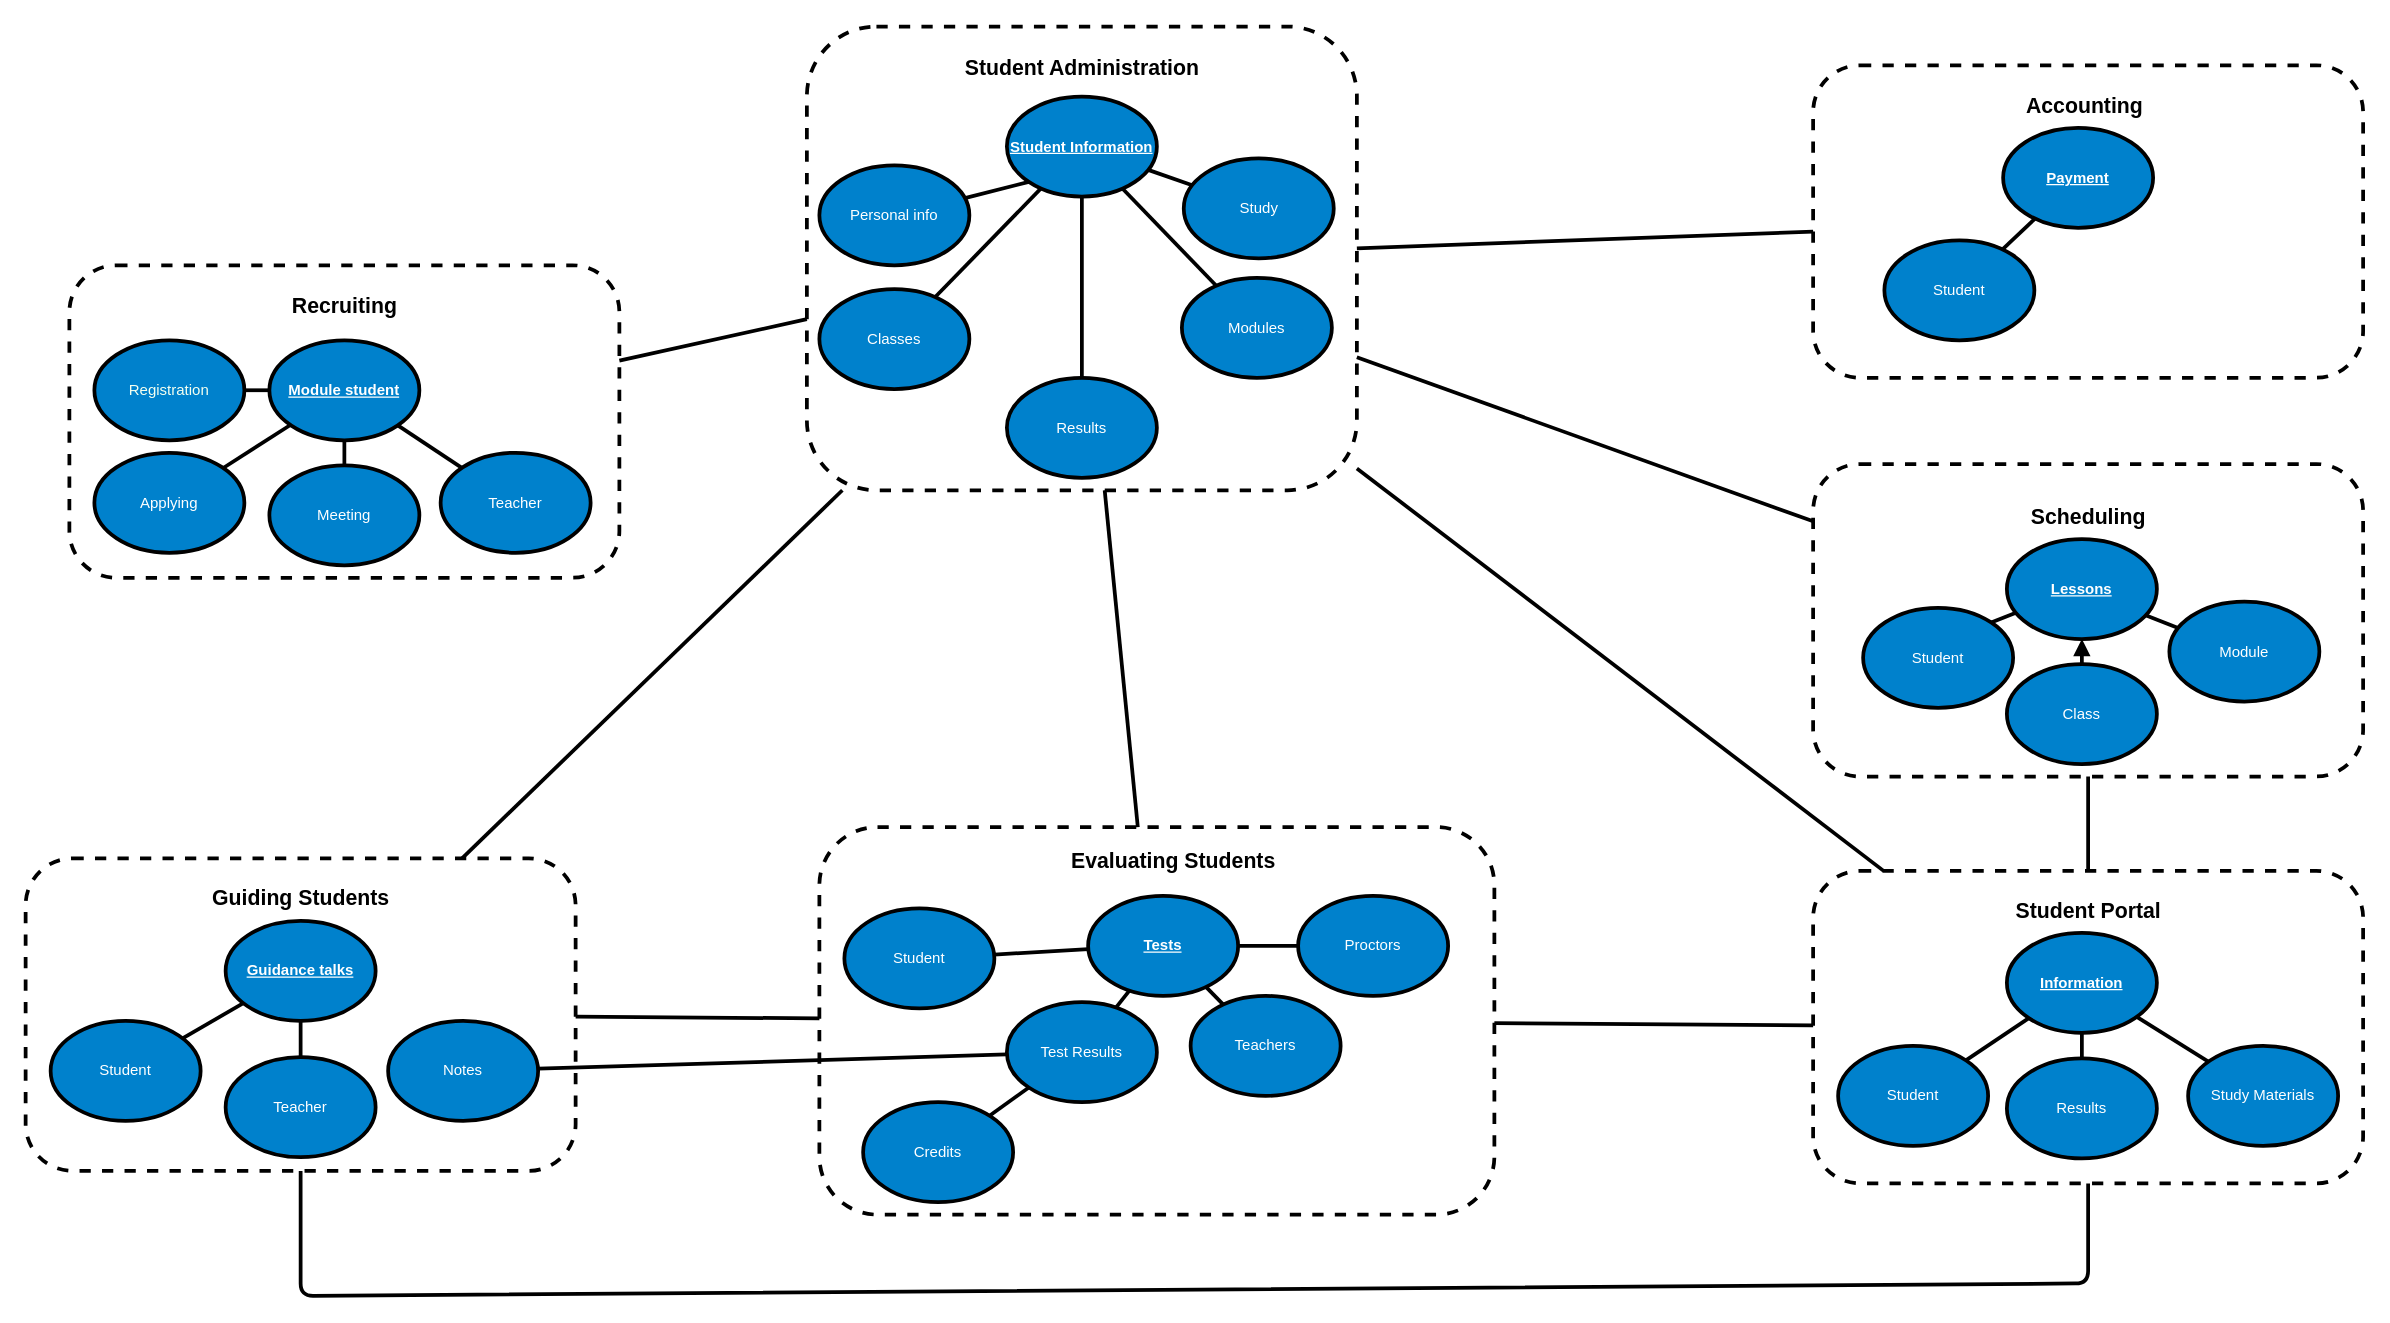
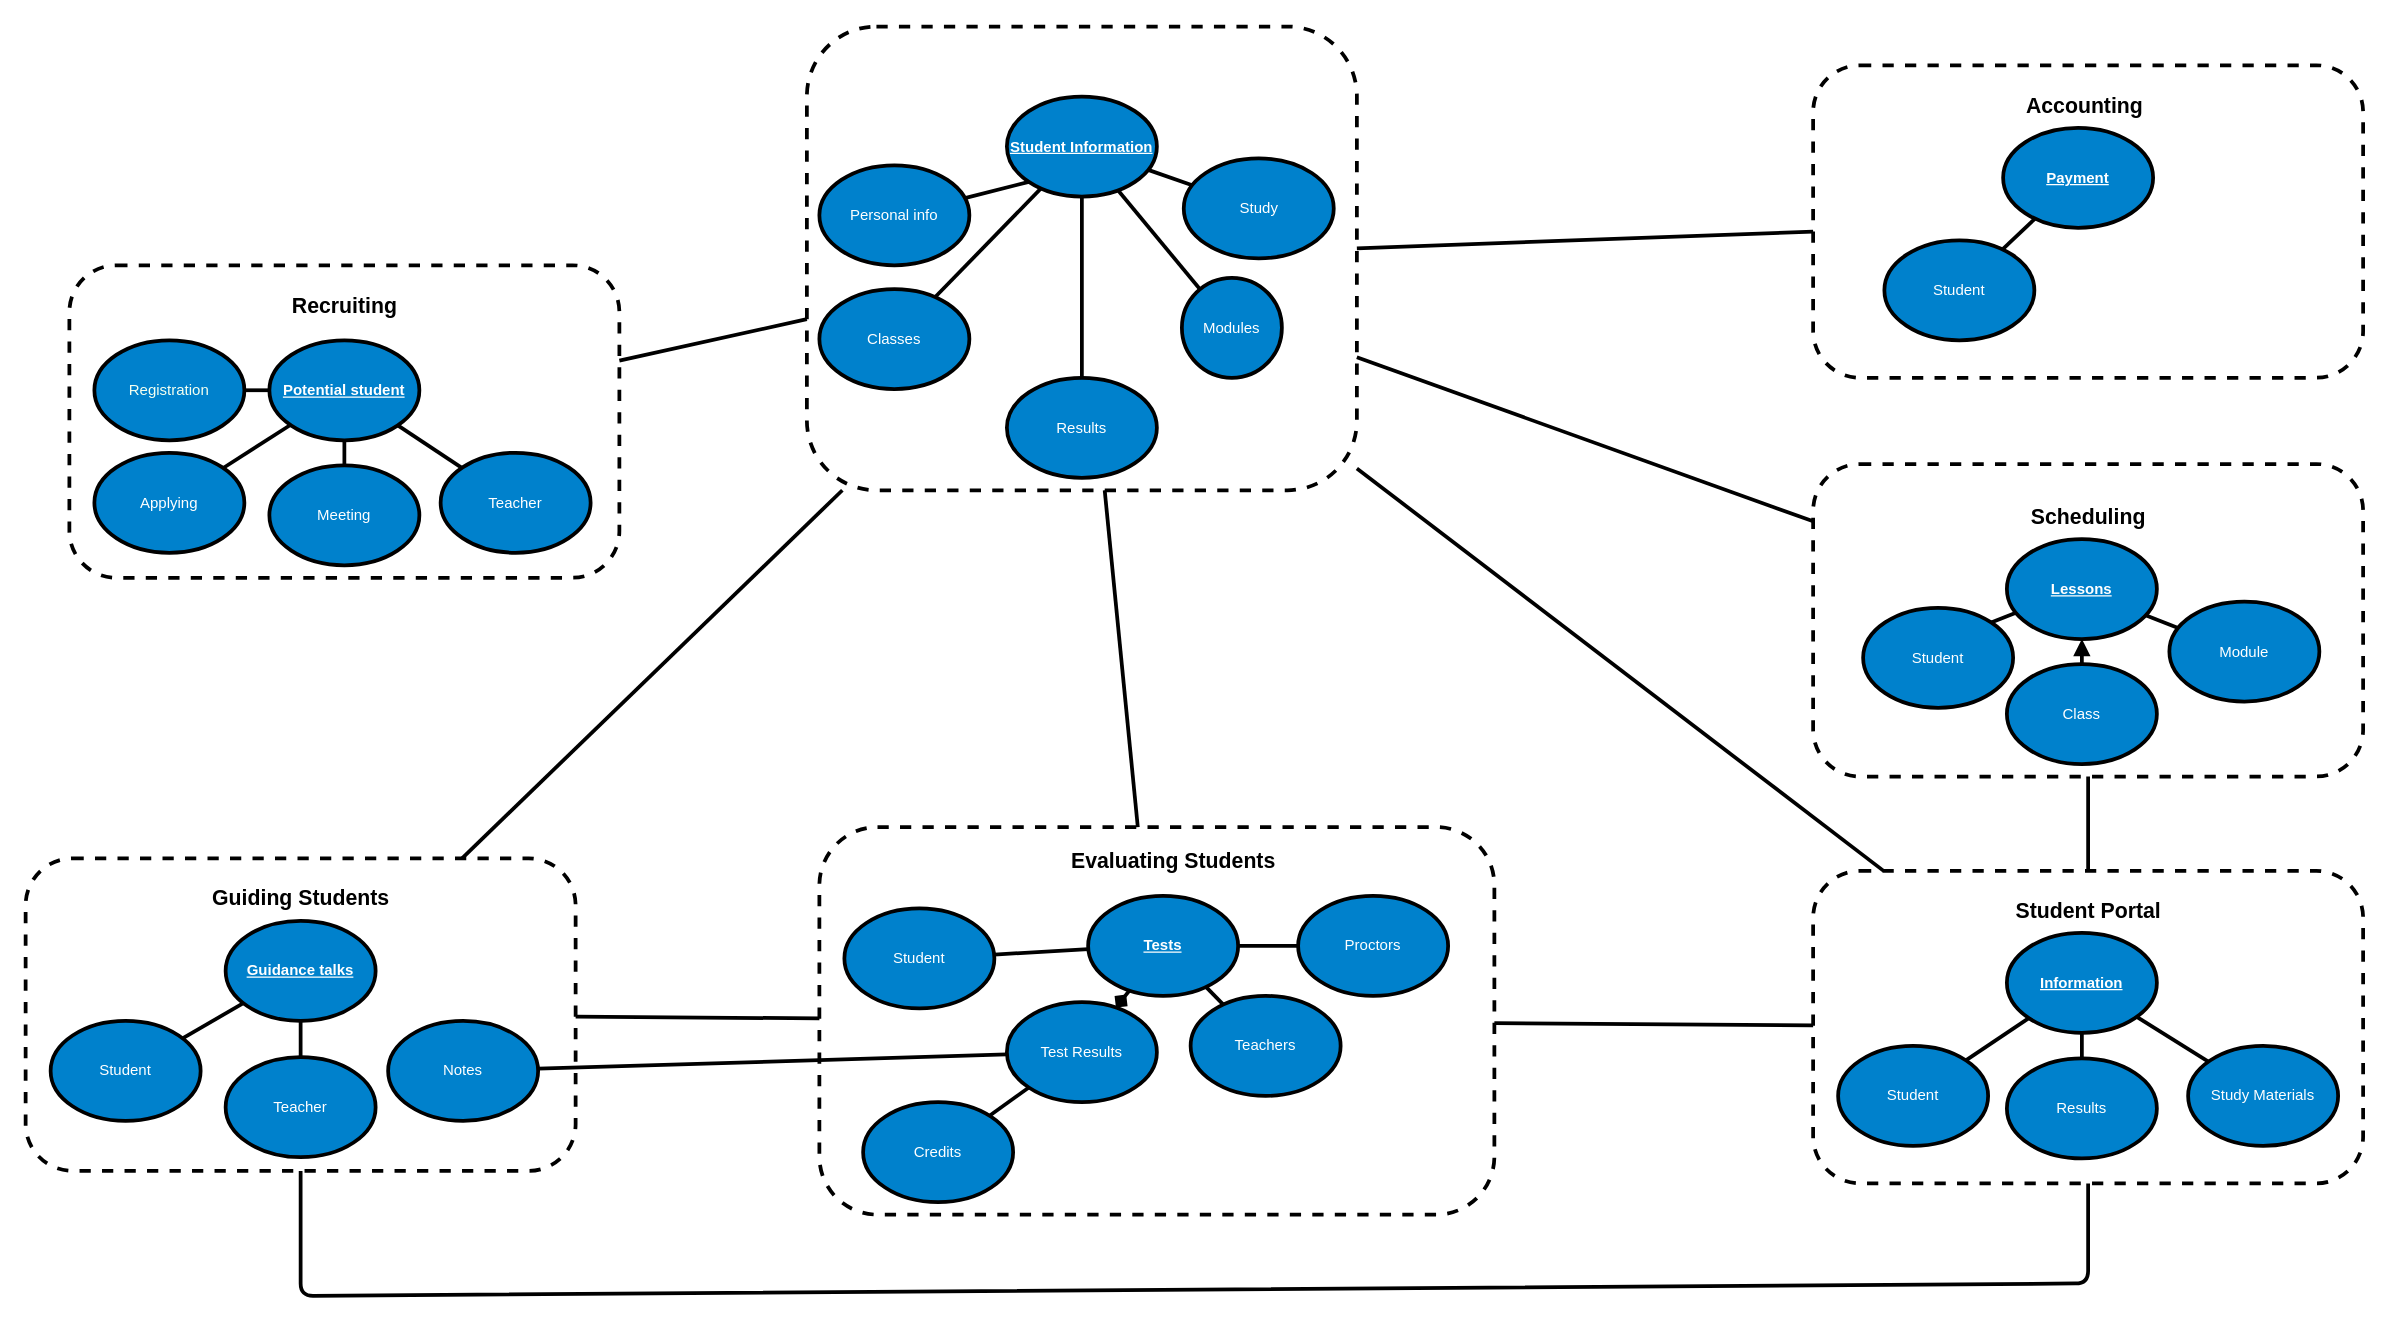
node "Student Administration": removed
node "Modules": size 150x100 -> 100x100
node "Module student": label "Module student" -> "Potential student"
edge "Tests" -- "Test Results": arrowhead none -> diamond
